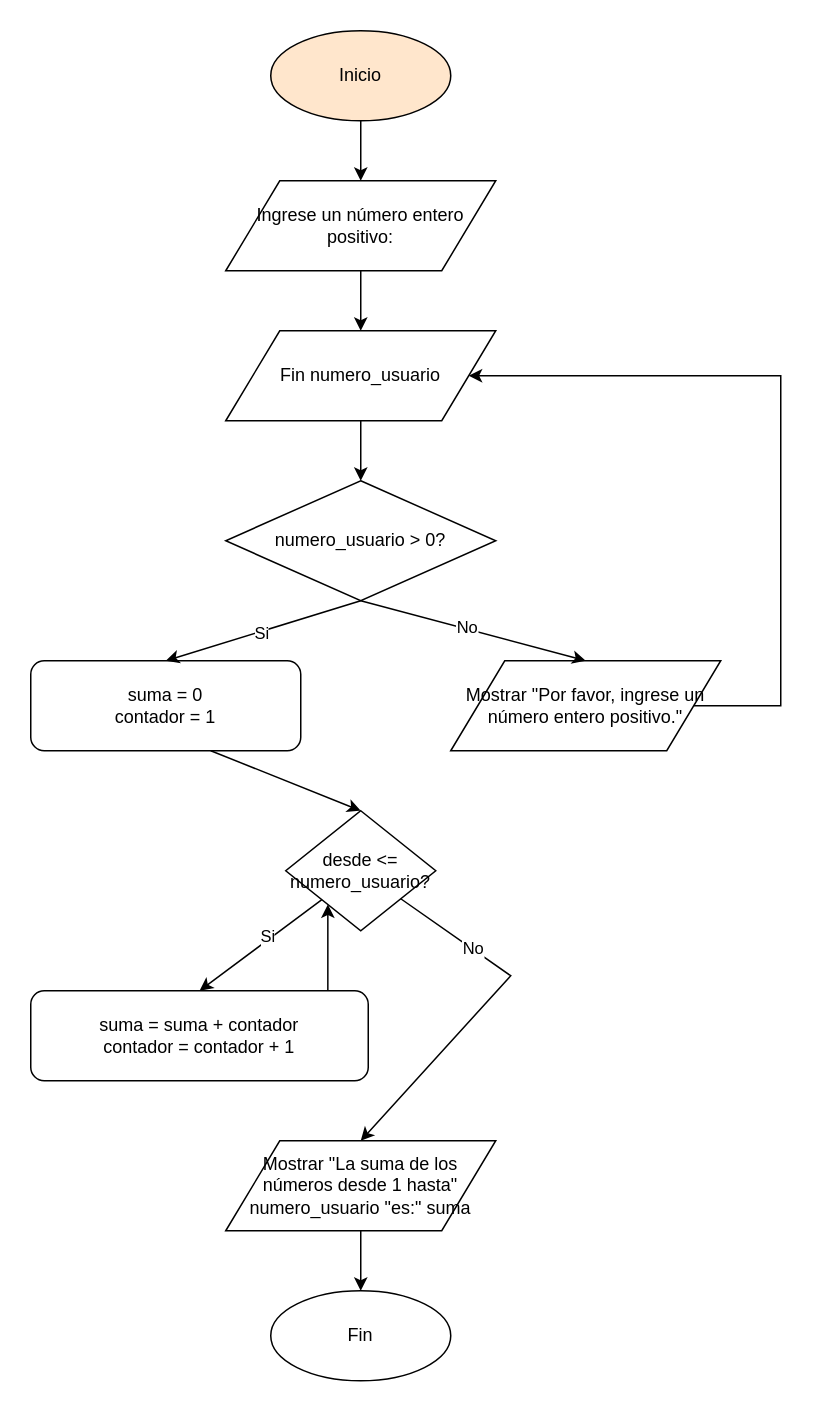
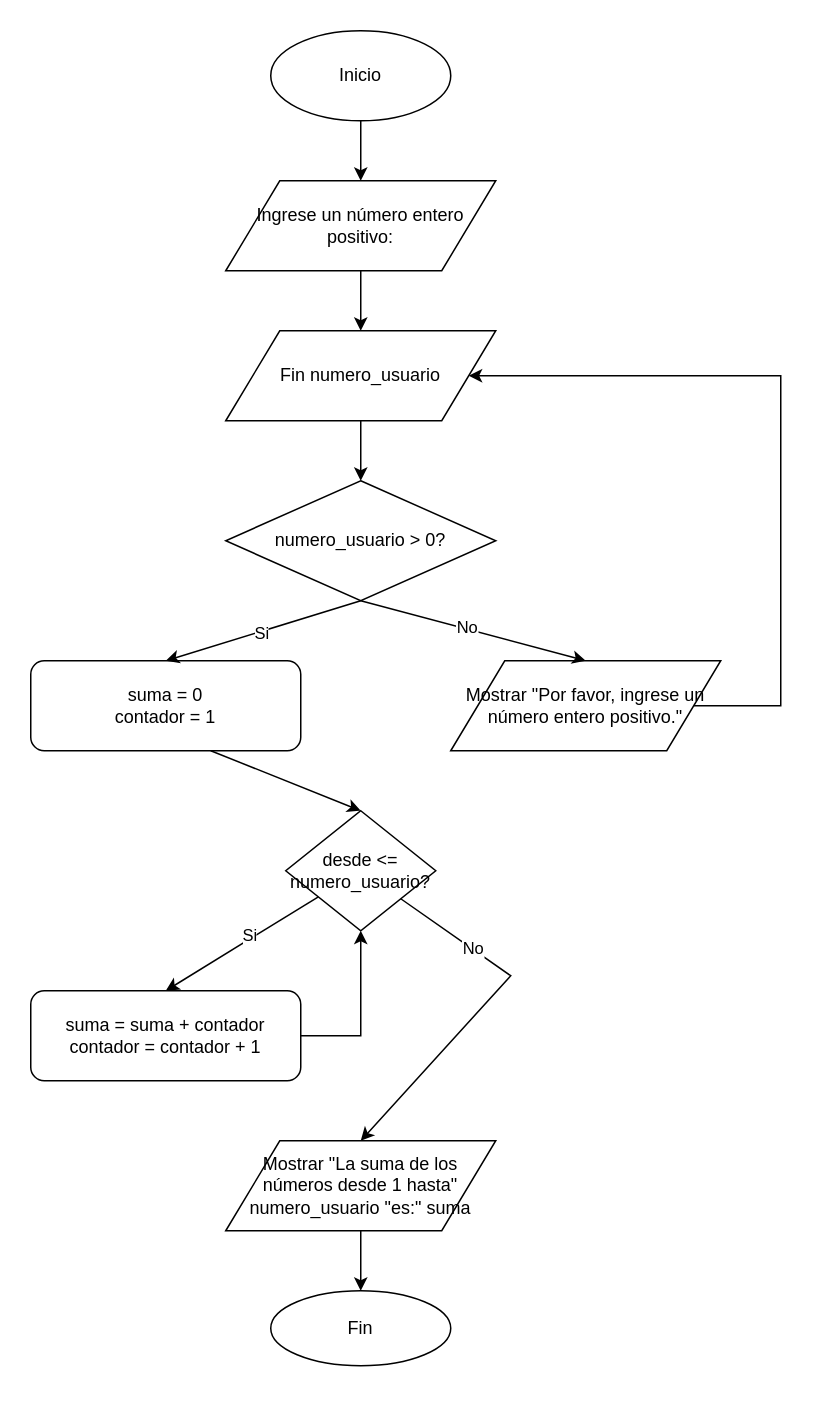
node "Inicio": fillcolor #ffe6cc -> #ffffff
node "suma = suma + contador contador = contador + 1": size 338x90 -> 270x90
node "Fin": size 180x90 -> 180x75
